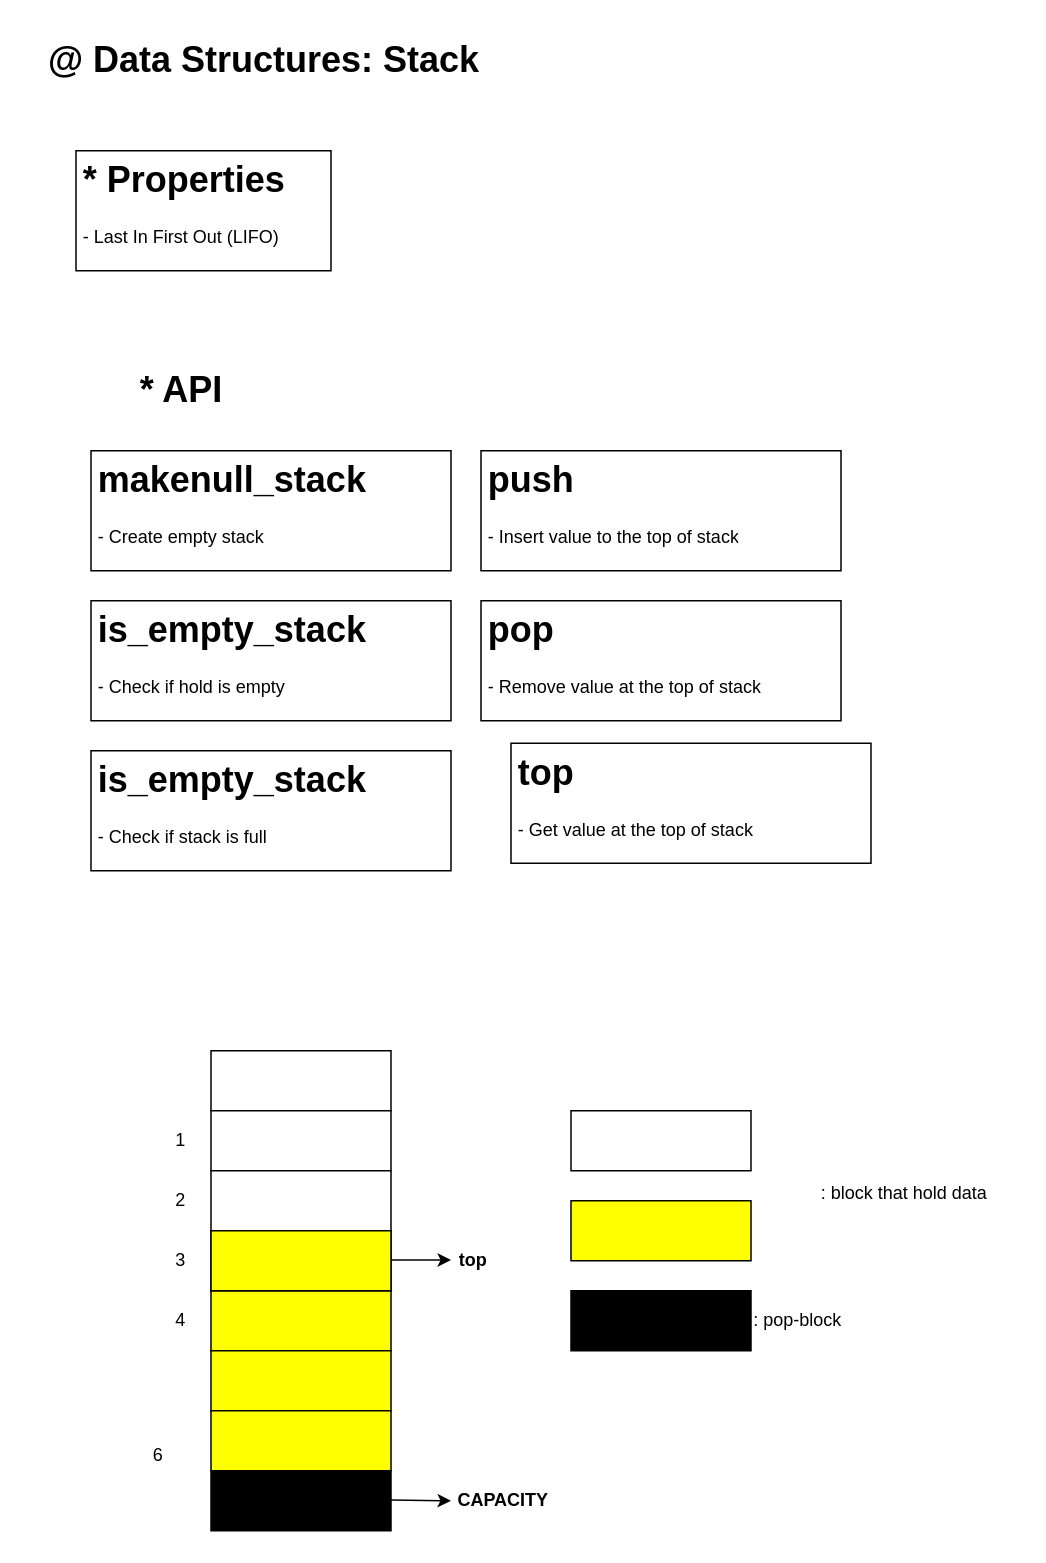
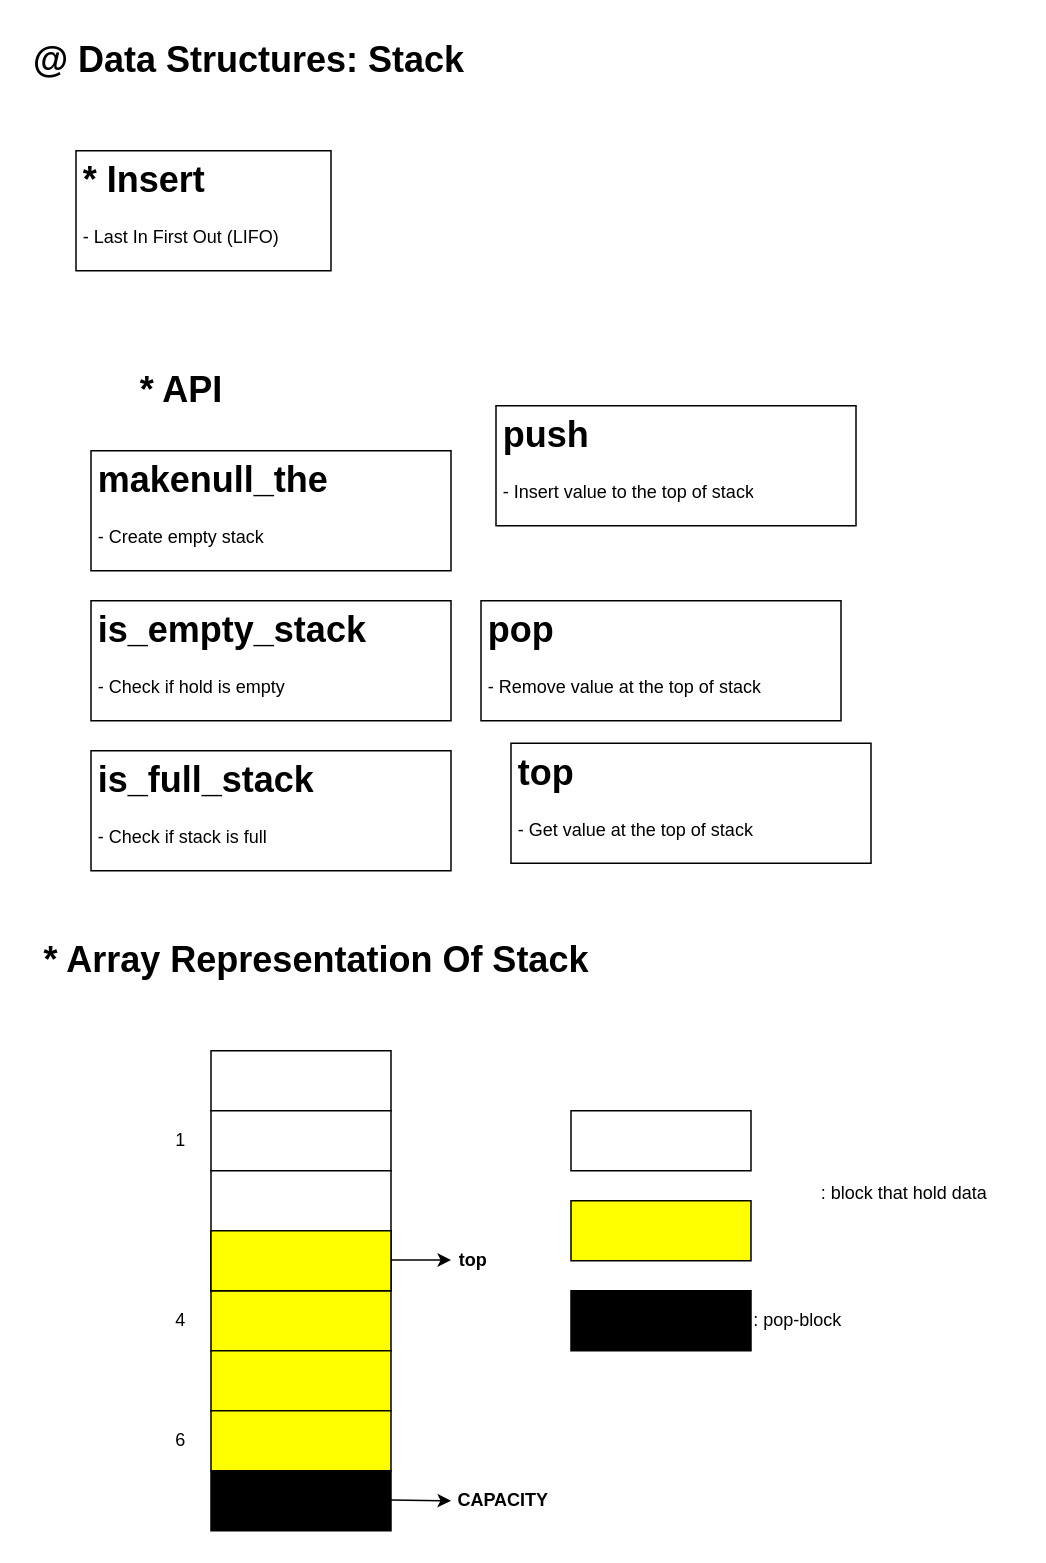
node "@ Data Structures: Stack": moved (263, 61) -> (248, 61)
node "* Properties- Last In First Out (LIFO)": label "* Properties- Last In First Out (LIFO)" -> "* Insert- Last In First Out (LIFO)"
node "makenull_stack- Create empty stack": label "makenull_stack- Create empty stack" -> "makenull_the- Create empty stack"
node "push- Insert value to the top of stack": moved (661, 511) -> (676, 466)
node "is_empty_stack- Check if stack is full": label "is_empty_stack- Check if stack is full" -> "is_full_stack- Check if stack is full"
node "* Array Representation Of Stack": added
node "2": removed
node "3": removed
node "6": moved (158, 1456) -> (181, 1441)
